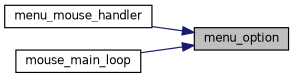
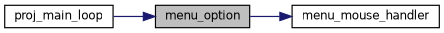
edge "menu_mouse_handler" -> "menu_option": reversed
node "mouse_main_loop": label "mouse_main_loop" -> "proj_main_loop"
